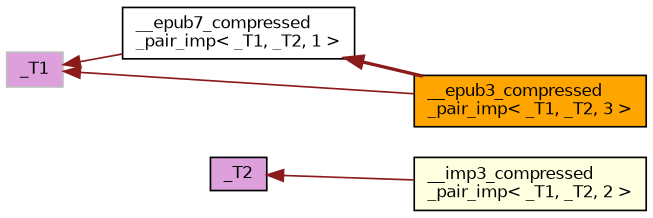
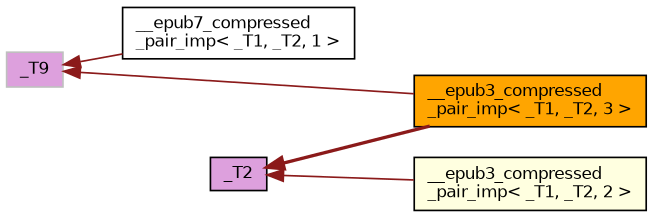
edge "__epub3_compressed _pair_imp< _T1, _T2, 3 >" -> "__epub7_compressed _pair_imp< _T1, _T2, 1 >": now "__epub3_compressed _pair_imp< _T1, _T2, 3 >" -> "_T2"
node "_T1": label "_T1" -> "_T9"
node "__imp3_compressed _pair_imp< _T1, _T2, 2 >": label "__imp3_compressed _pair_imp< _T1, _T2, 2 >" -> "__epub3_compressed _pair_imp< _T1, _T2, 2 >"
